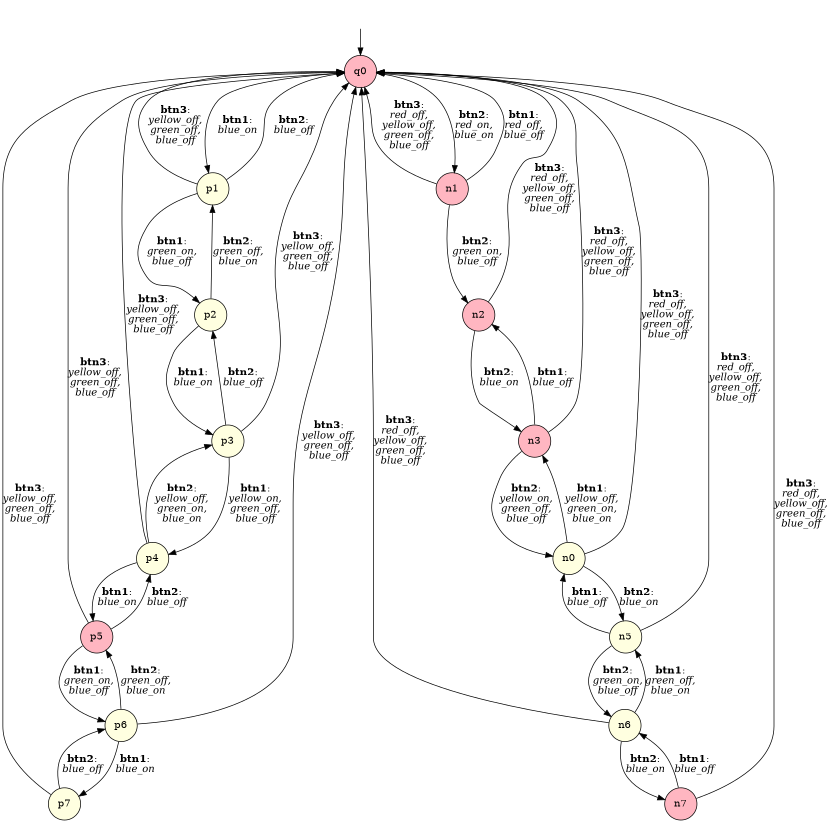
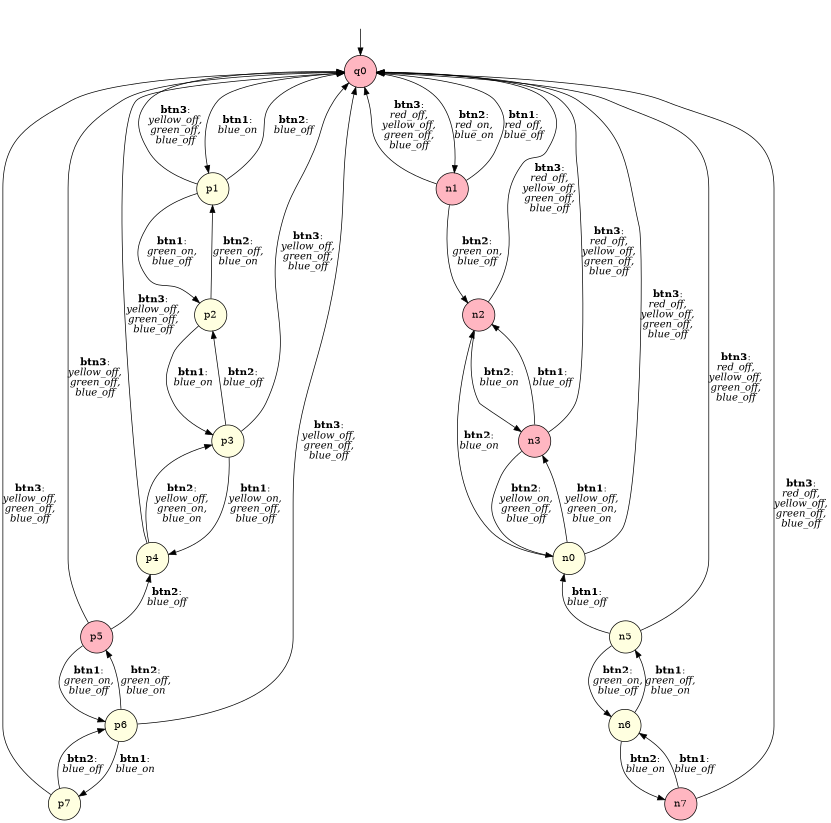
edge "n6" -> "q0": removed, label "btn3 : red_off, yellow_off, green_off, blue_off"
edge "p4" -> "p5": removed, label "btn1 : blue_on"
edge "n0" -> "n5": now "n0" -> "n2"
